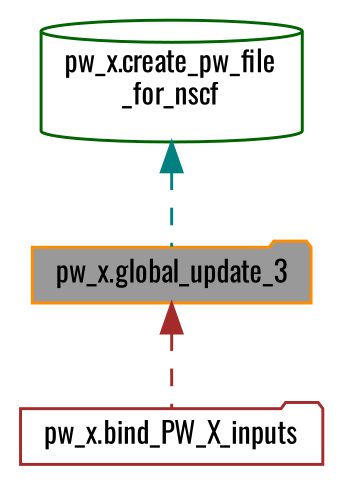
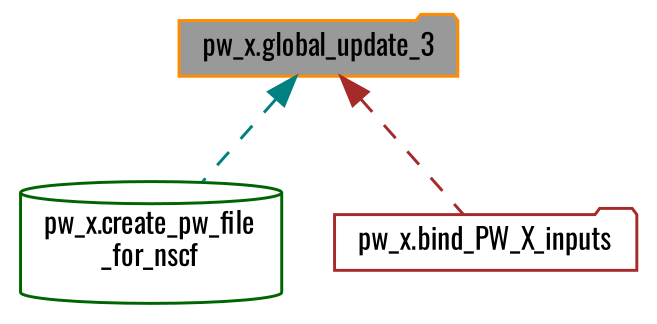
edge "pw_x.global_update_3" -> "pw_x.create_pw_file _for_nscf": reversed
